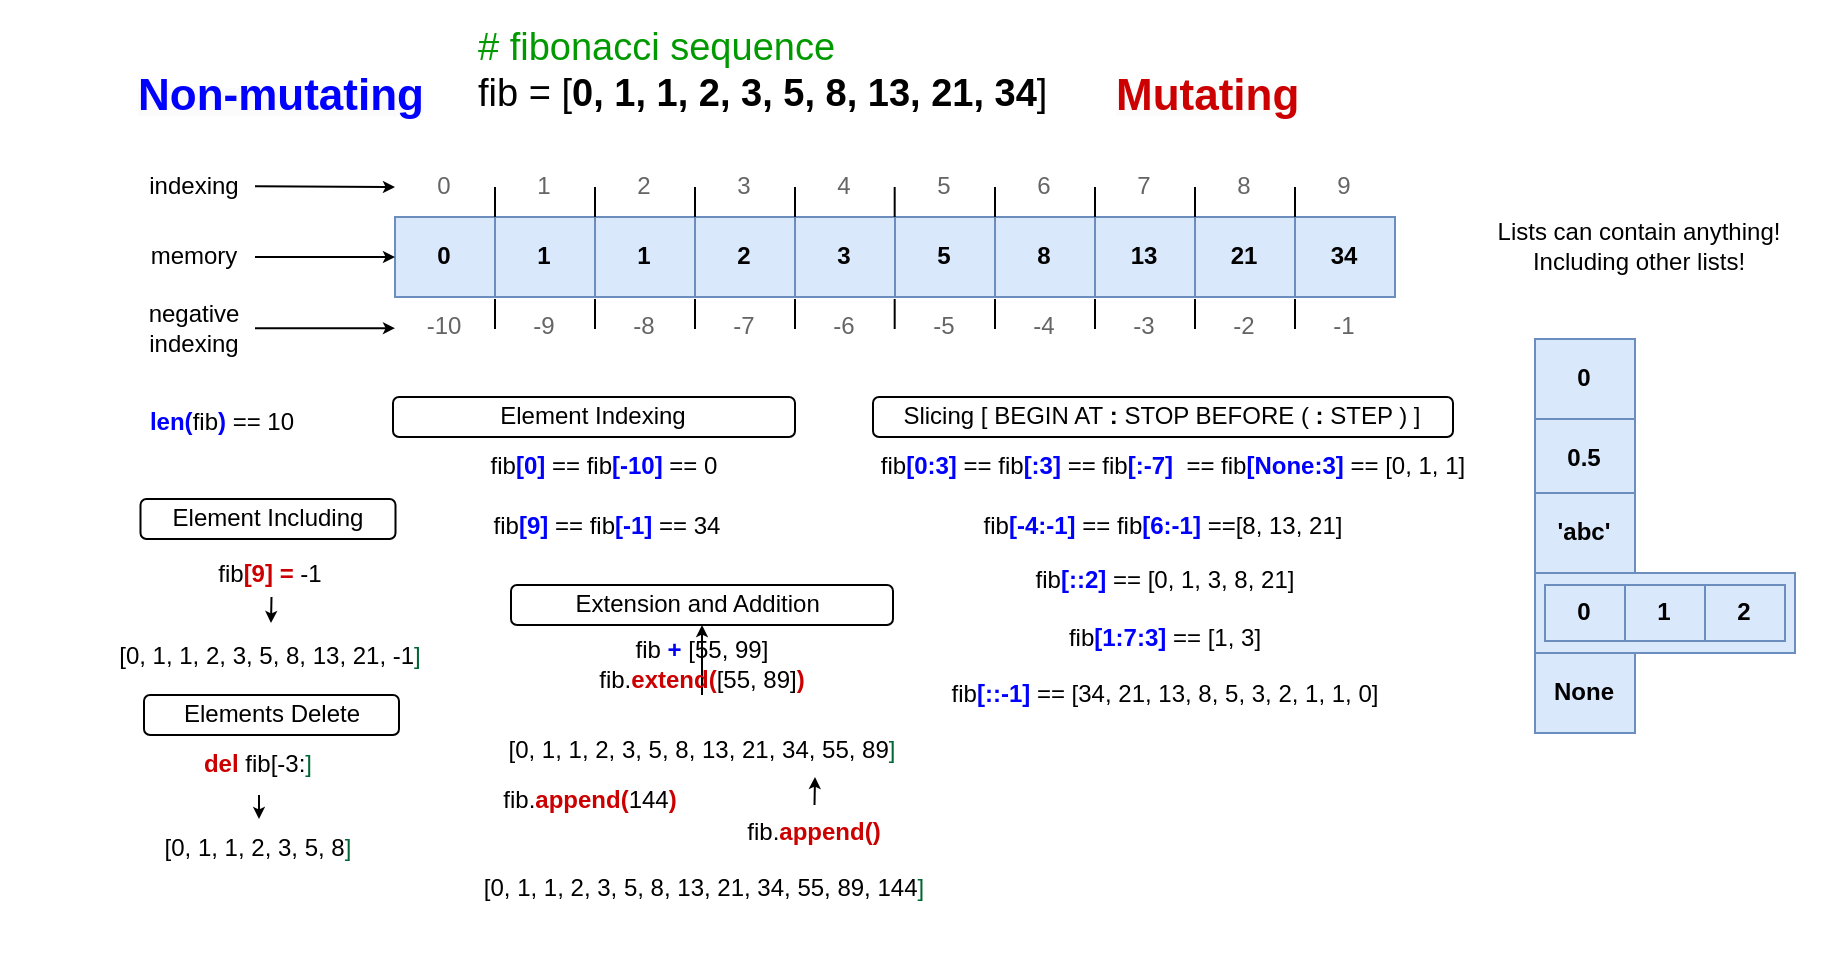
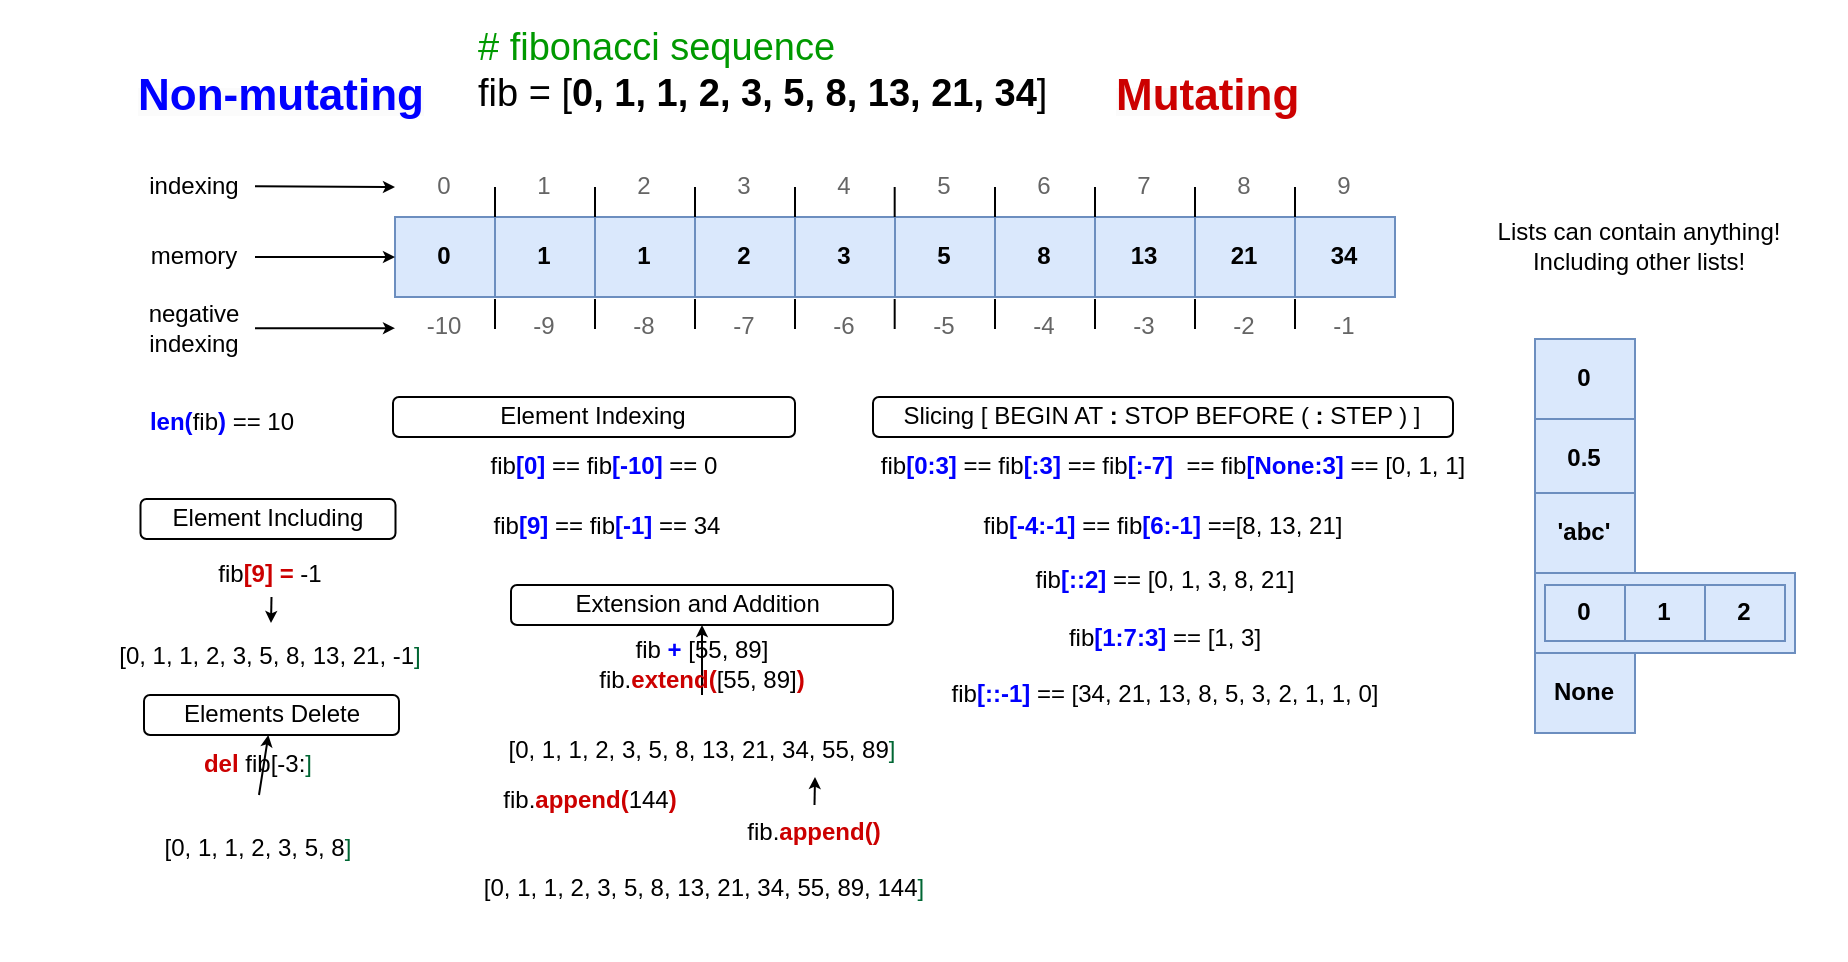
node "fib + [55, 99] fib.extend([55, 89])": label "fib + [55, 99] fib.extend([55, 89])" -> "fib + [55, 89] fib.extend([55, 89])"
edge "del fib[-3:]" -> "[0, 1, 1, 2, 3, 5, 8]": now "del fib[-3:]" -> "Elements Delete"
